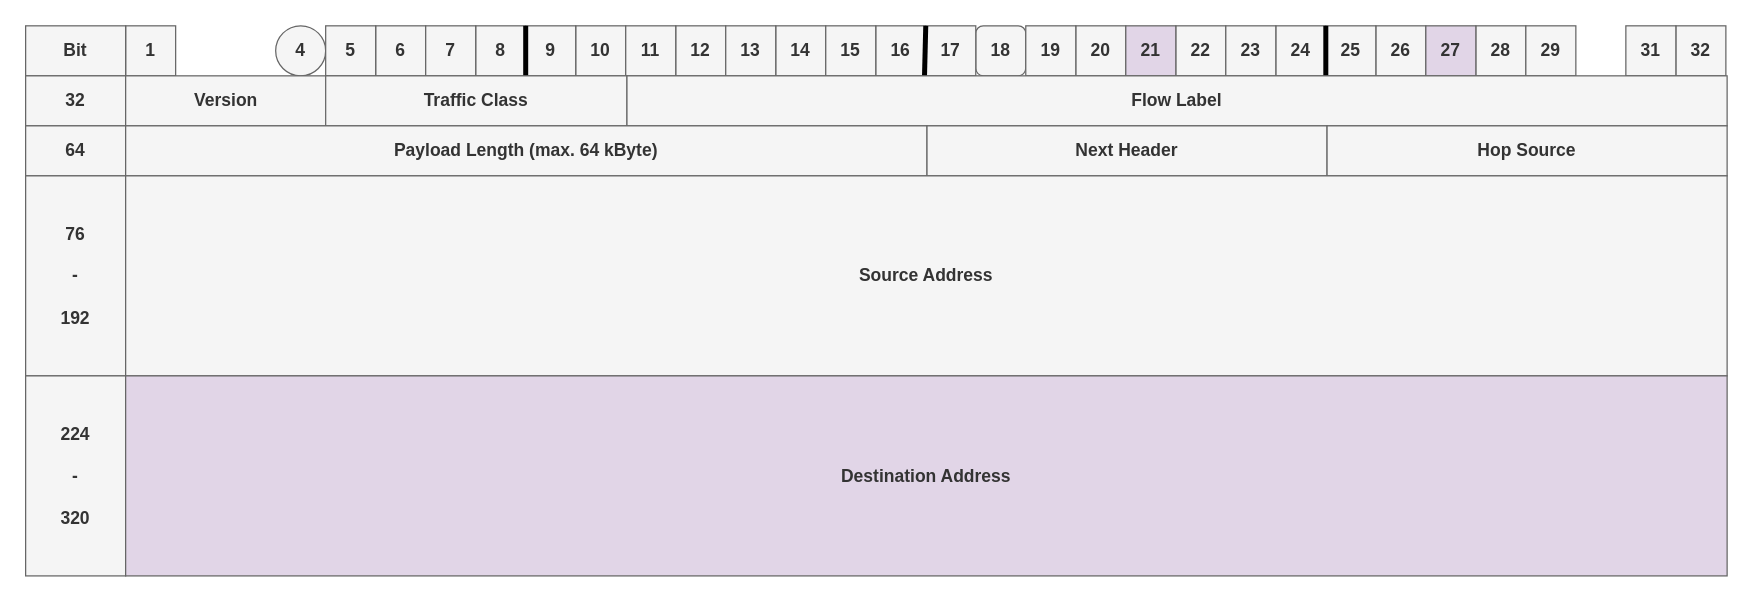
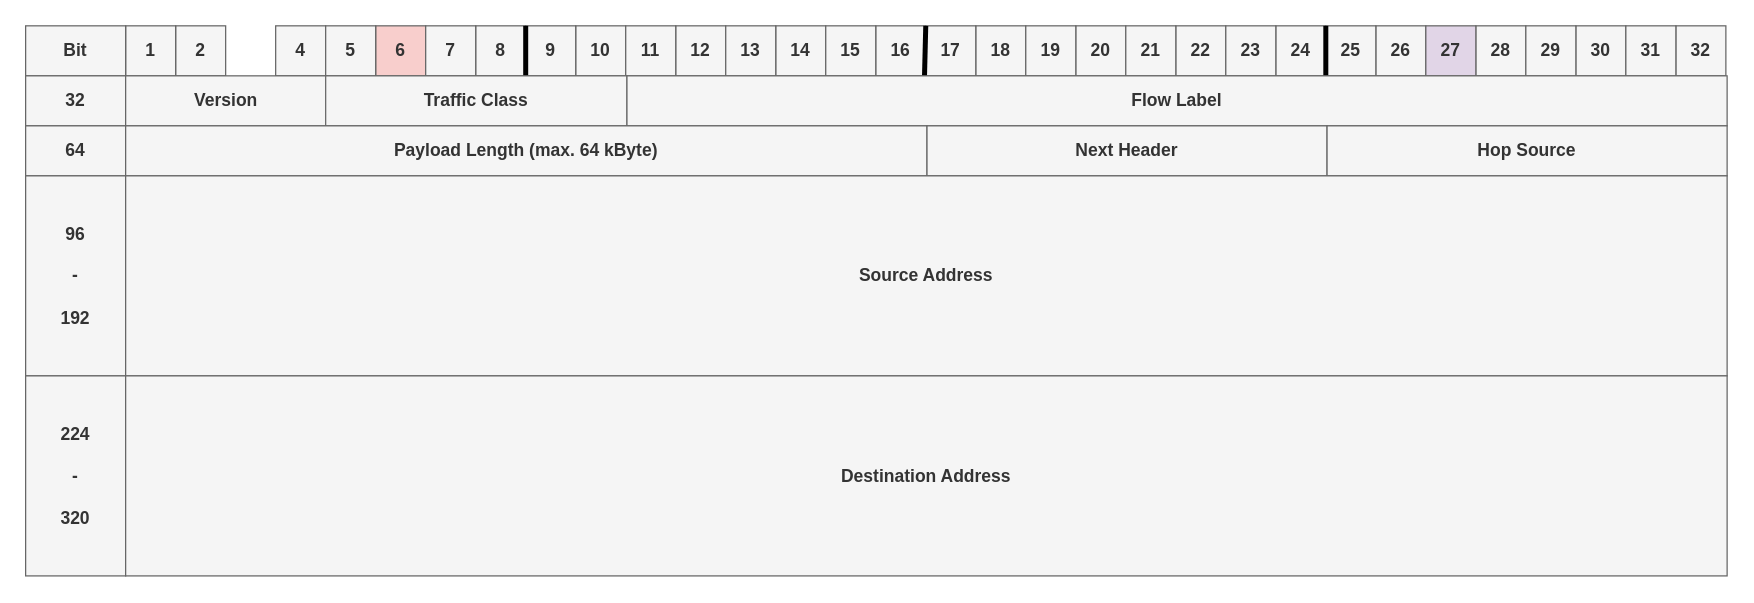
node "2": added
node "4": shape ellipse -> rectangle
node "6": fillcolor #f5f5f5 -> #f8cecc
node "18": shape rounded rectangle -> rectangle
node "21": fillcolor #e1d5e7 -> #f5f5f5
node "30": added
node "76 - 192": label "76 - 192" -> "96 - 192"
node "Destination Address": fillcolor #e1d5e7 -> #f5f5f5
